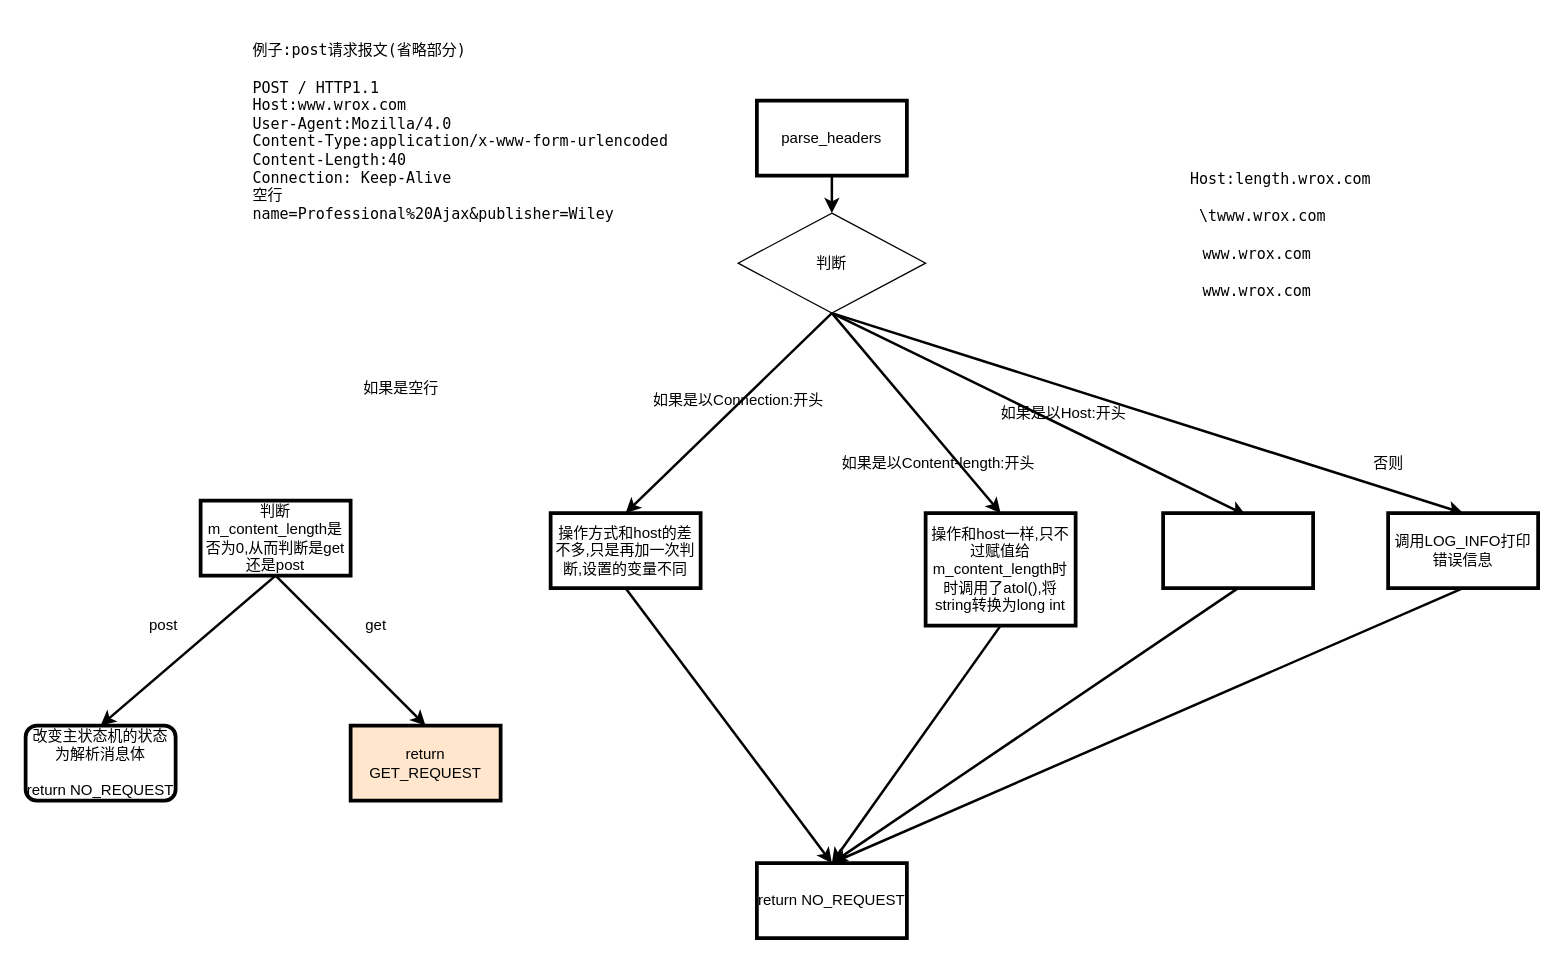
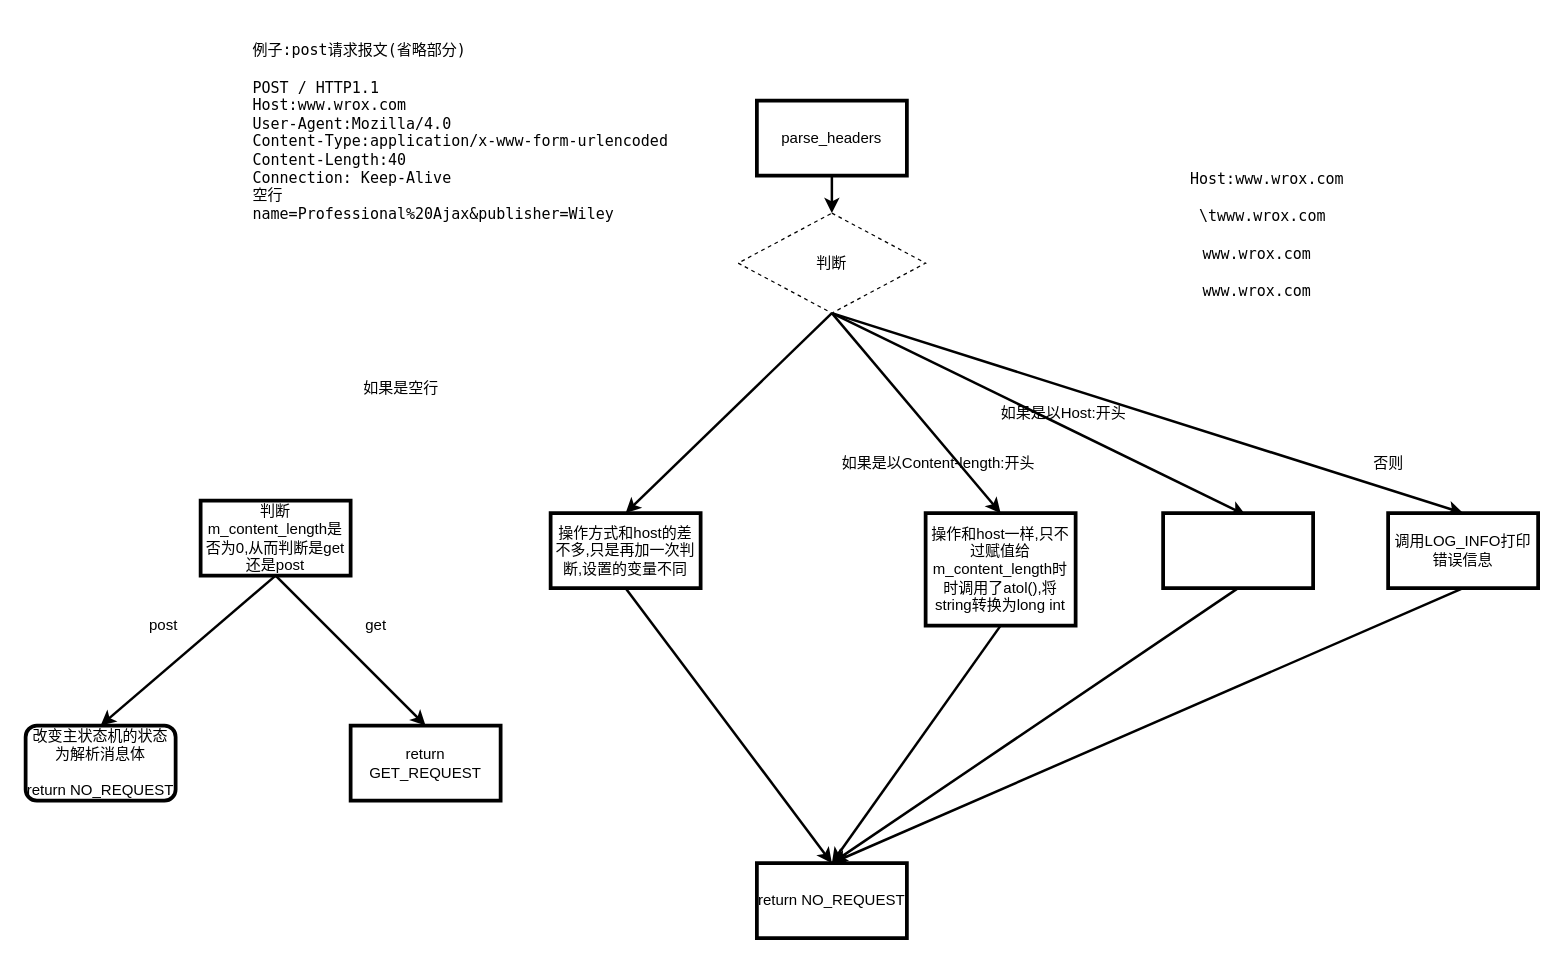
node "Host:length.wrox.com": label "Host:length.wrox.com" -> "Host:www.wrox.com"
node "判断": style solid -> dashed
node "如果是以Connection:开头": removed
node "return GET_REQUEST": fillcolor #ffe6cc -> #ffffff
